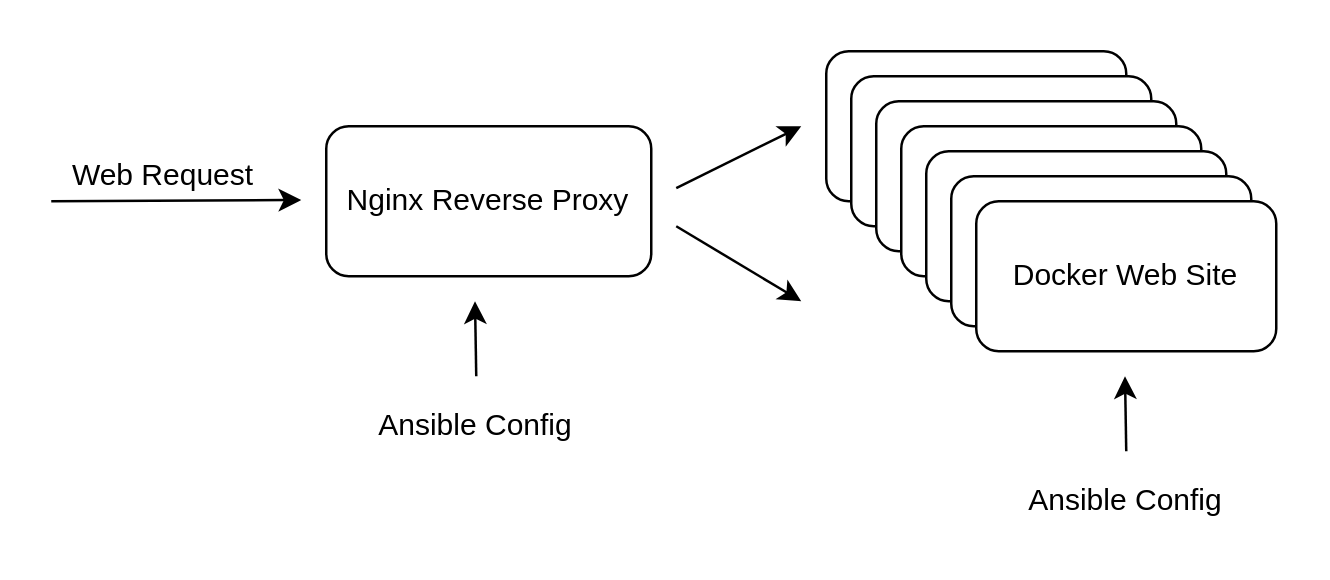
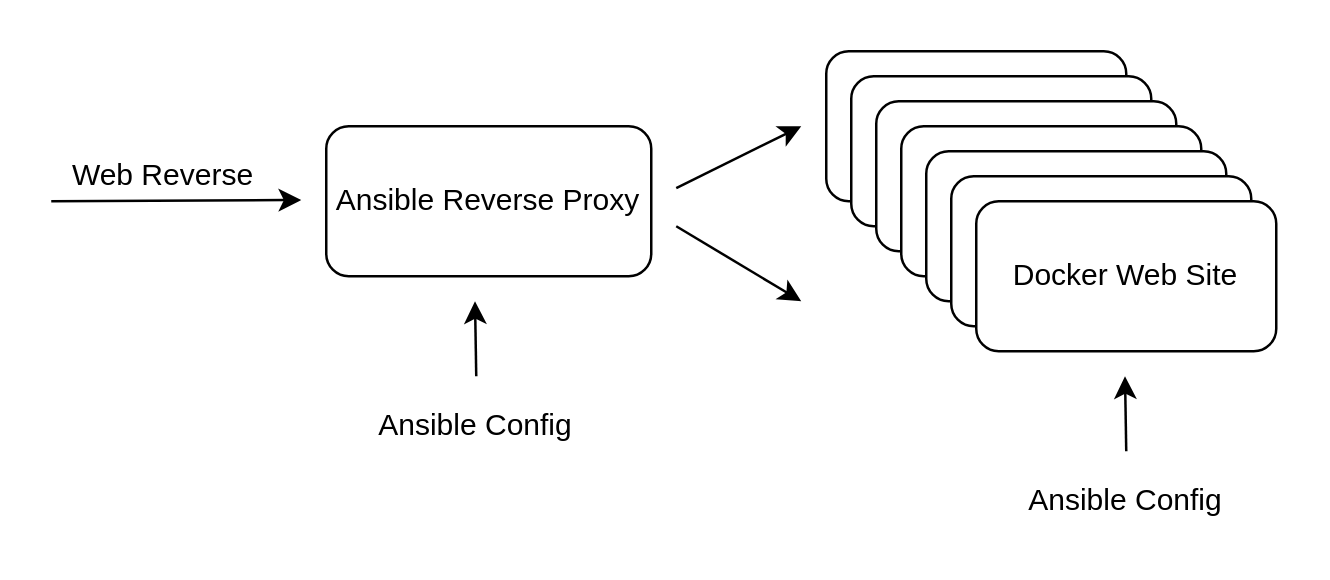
node "Web Request": label "Web Request" -> "Web Reverse"
node "Nginx Reverse Proxy": label "Nginx Reverse Proxy" -> "Ansible Reverse Proxy"
